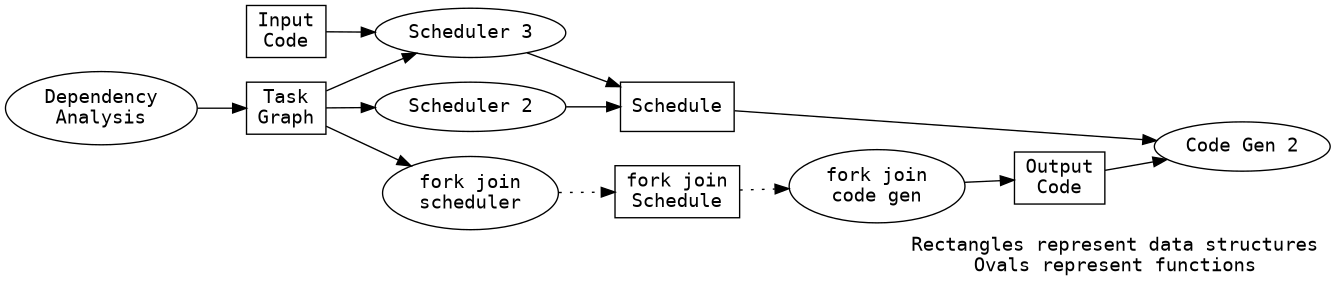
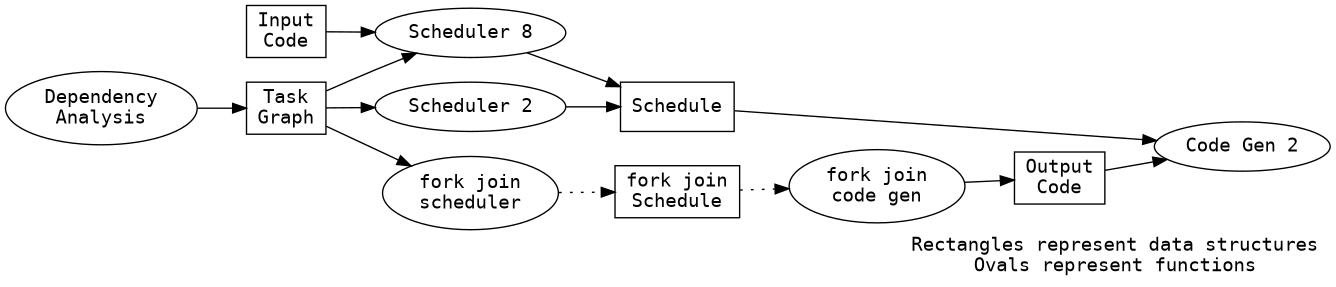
node "Scheduler 3": label "Scheduler 3" -> "Scheduler 8"
